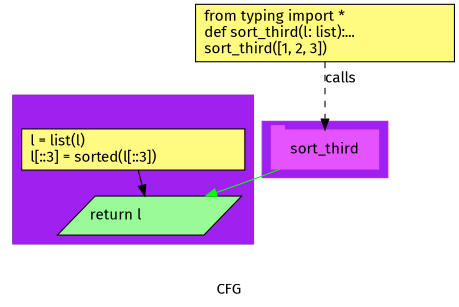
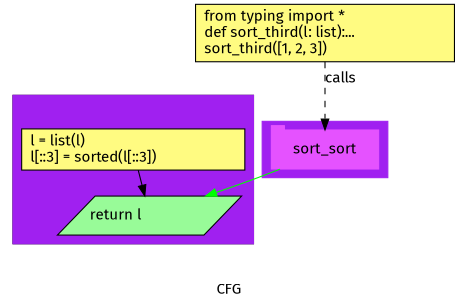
node "sort_third": label "sort_third" -> "sort_sort"
